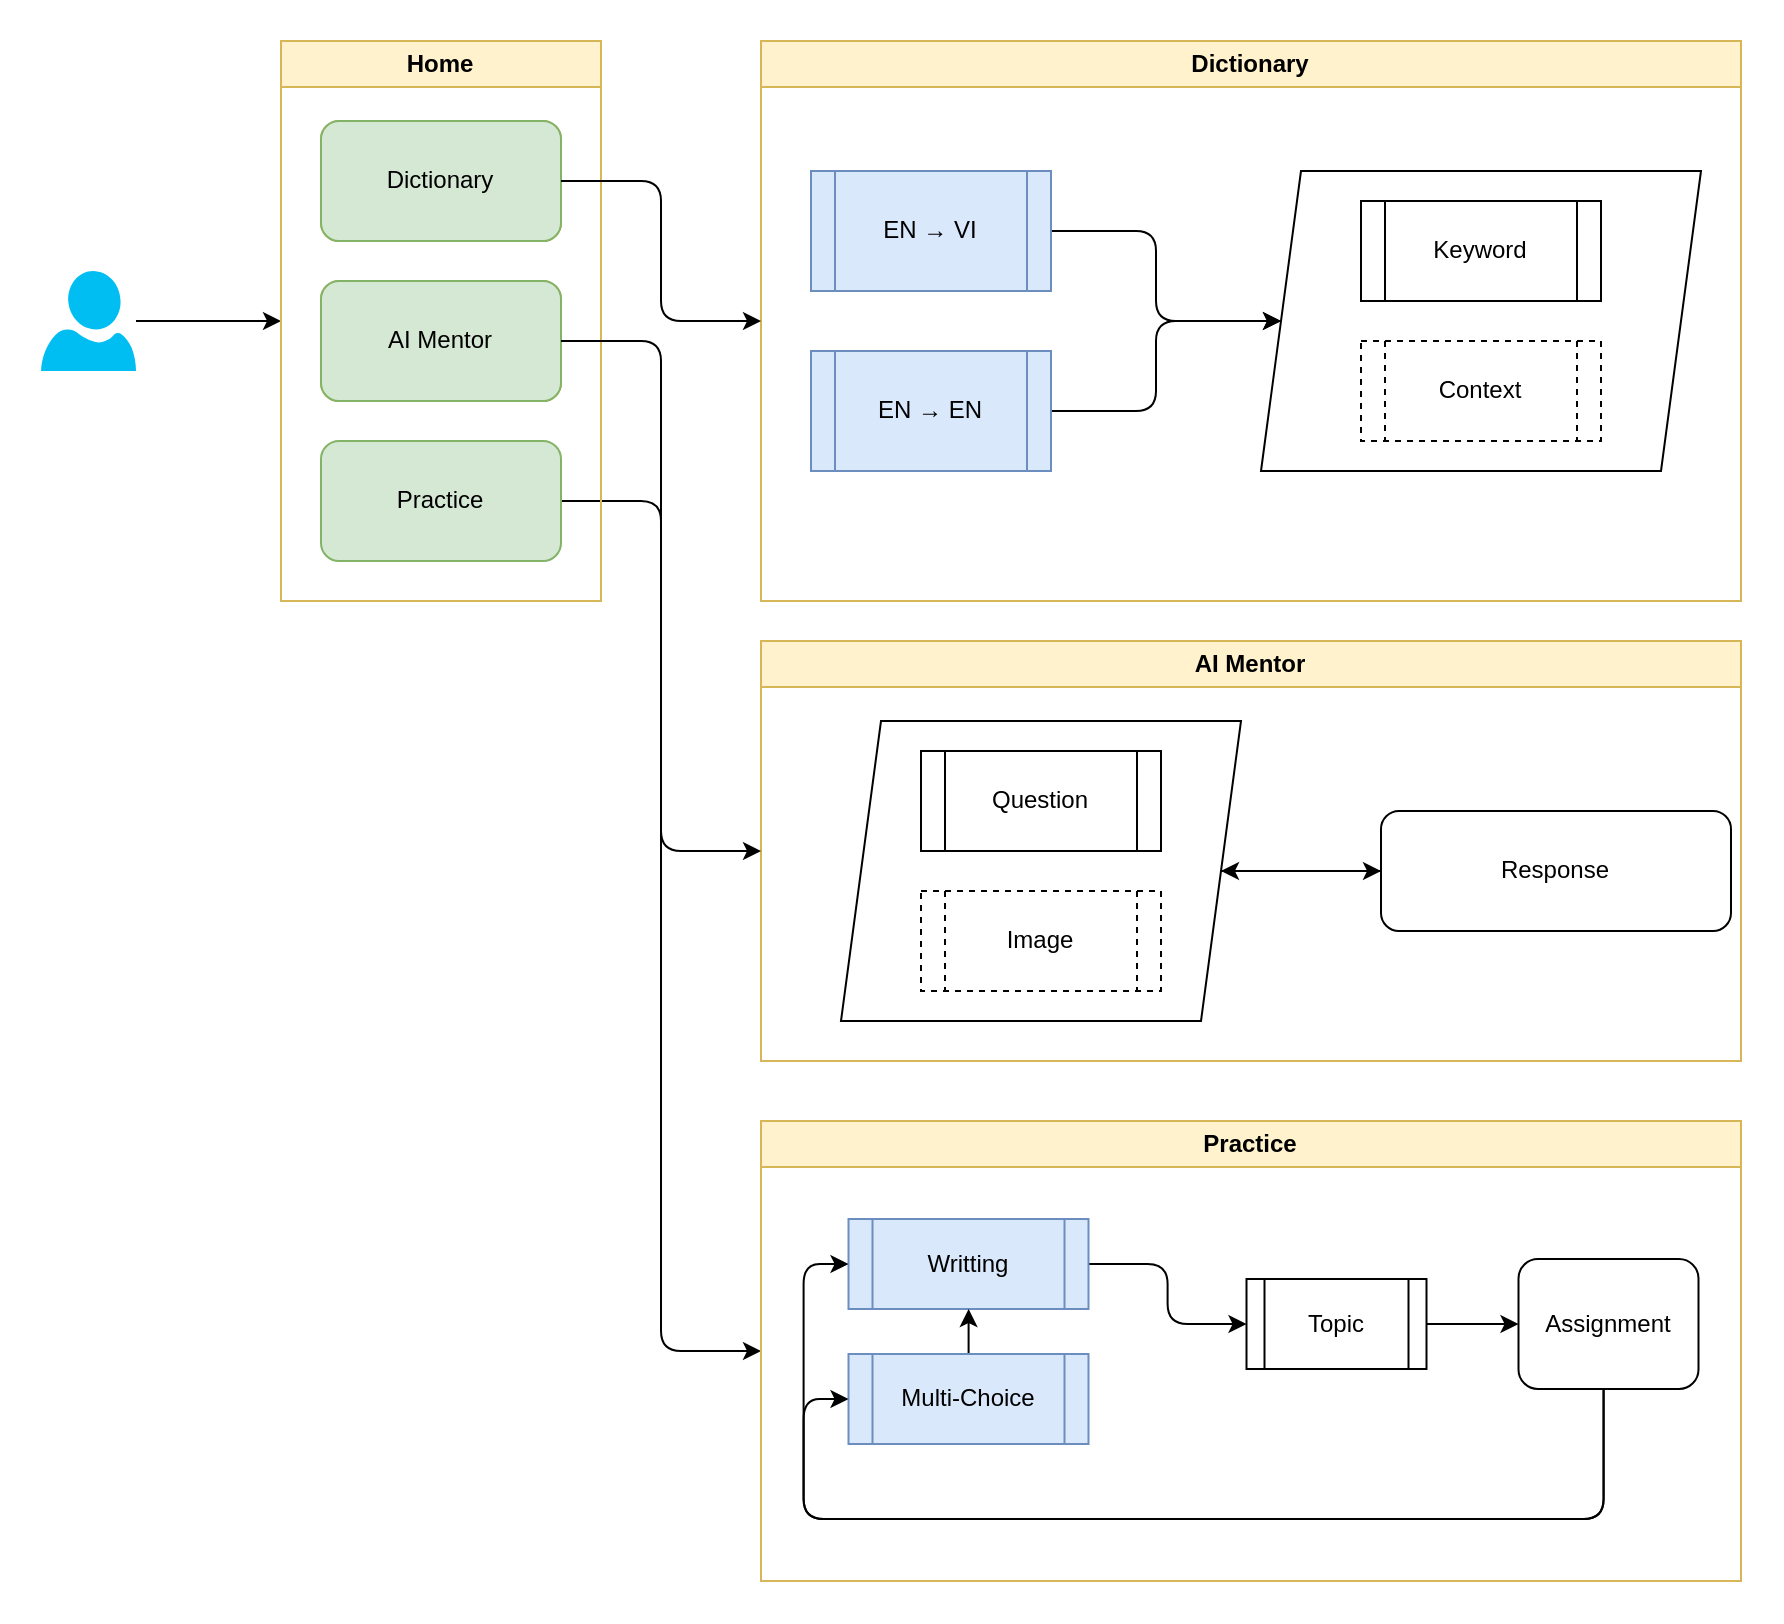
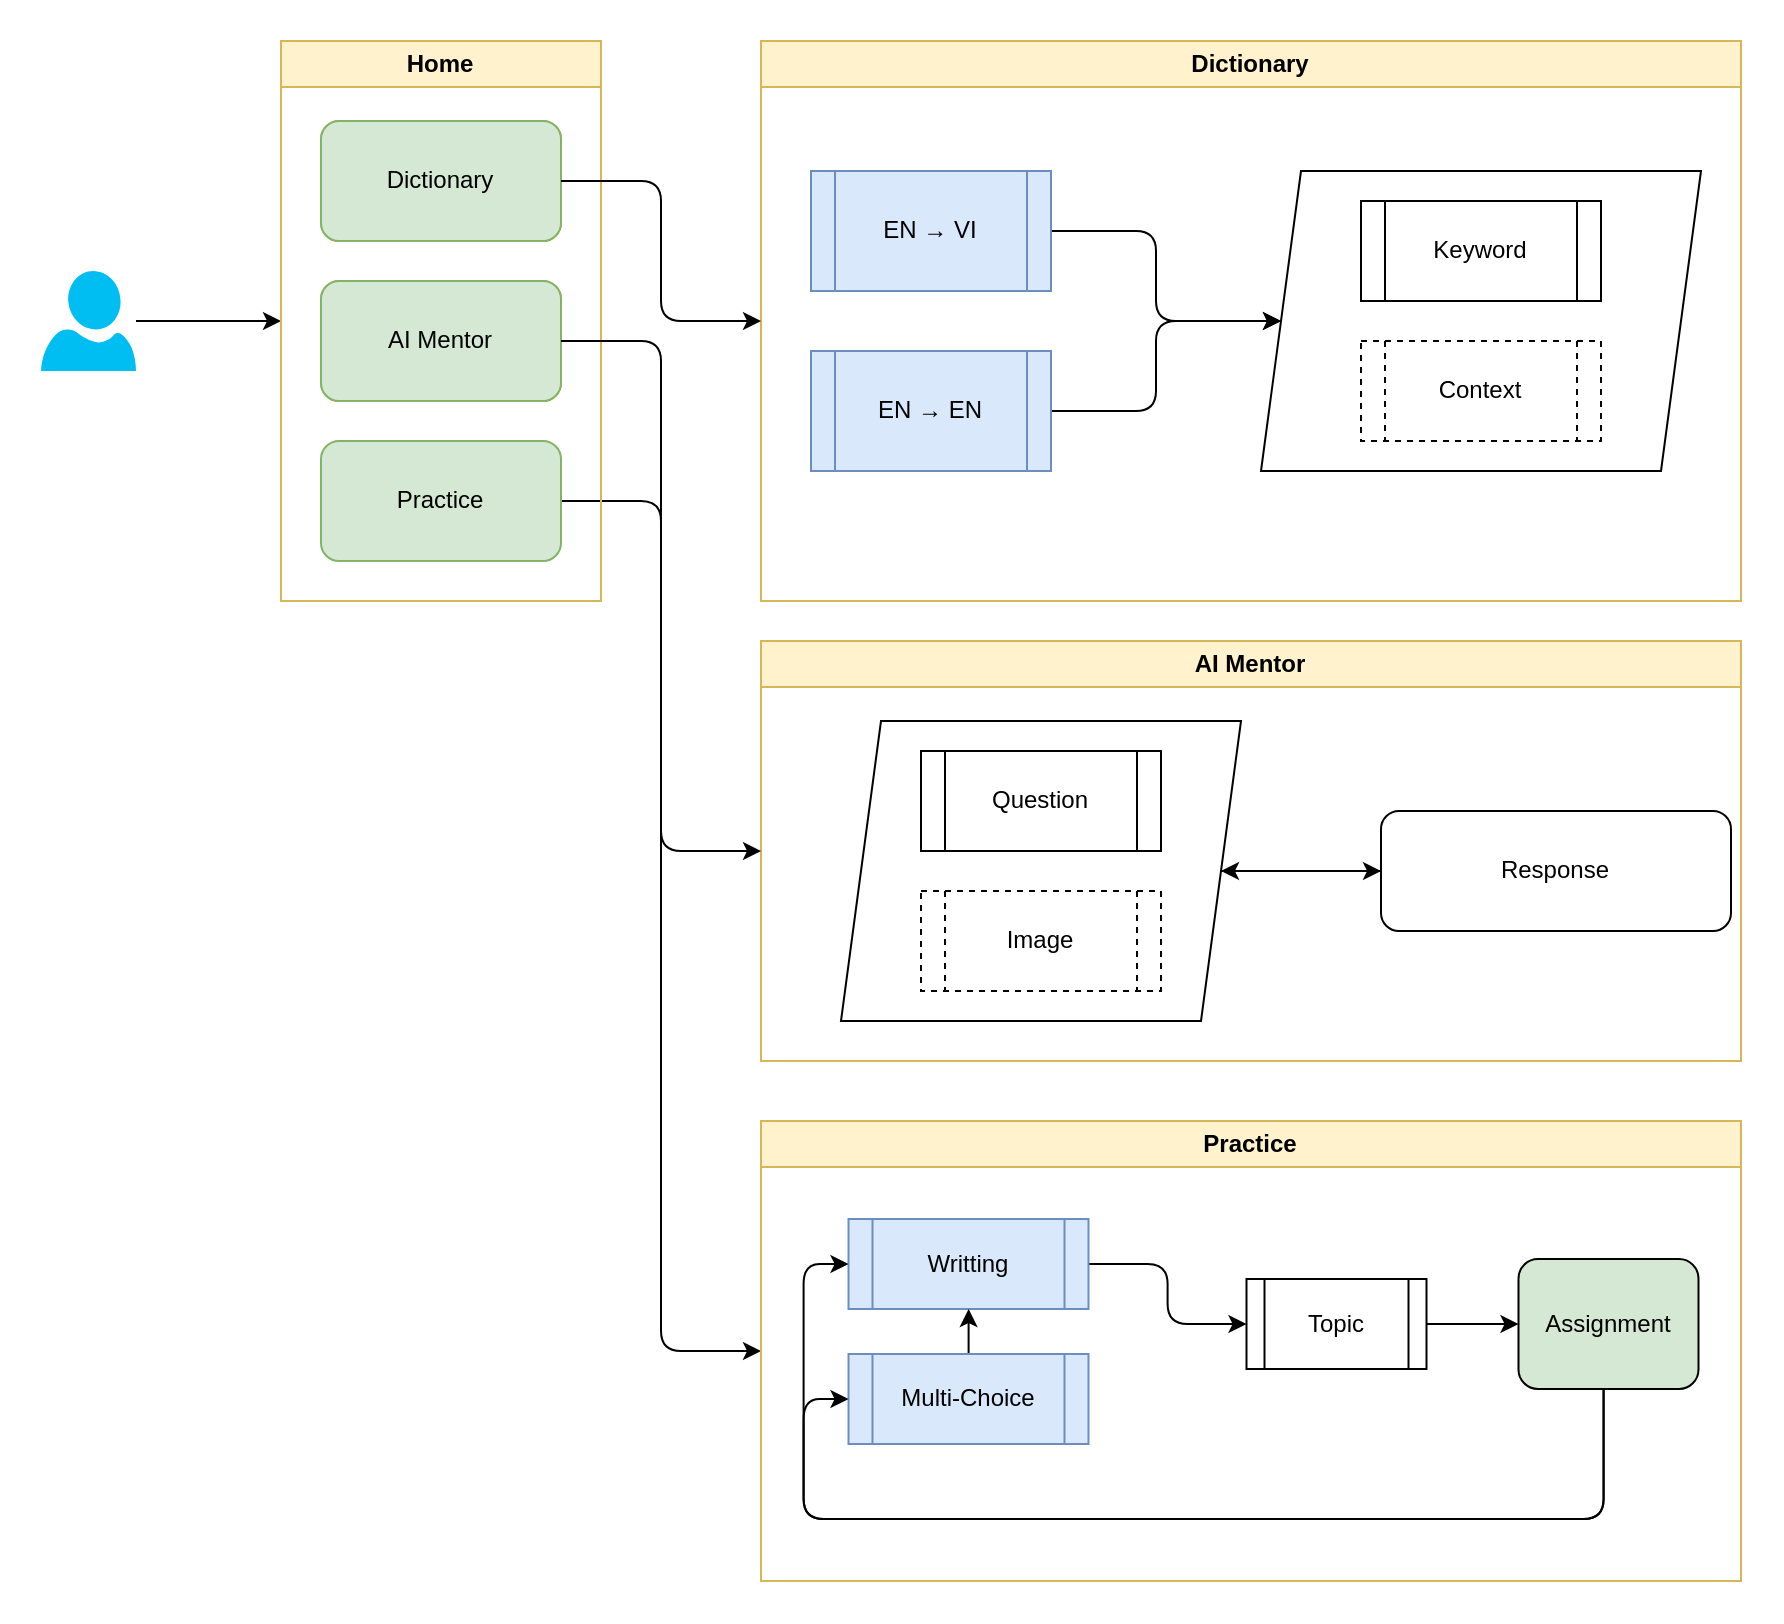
node "Assignment": fillcolor #ffffff -> #d5e8d4
